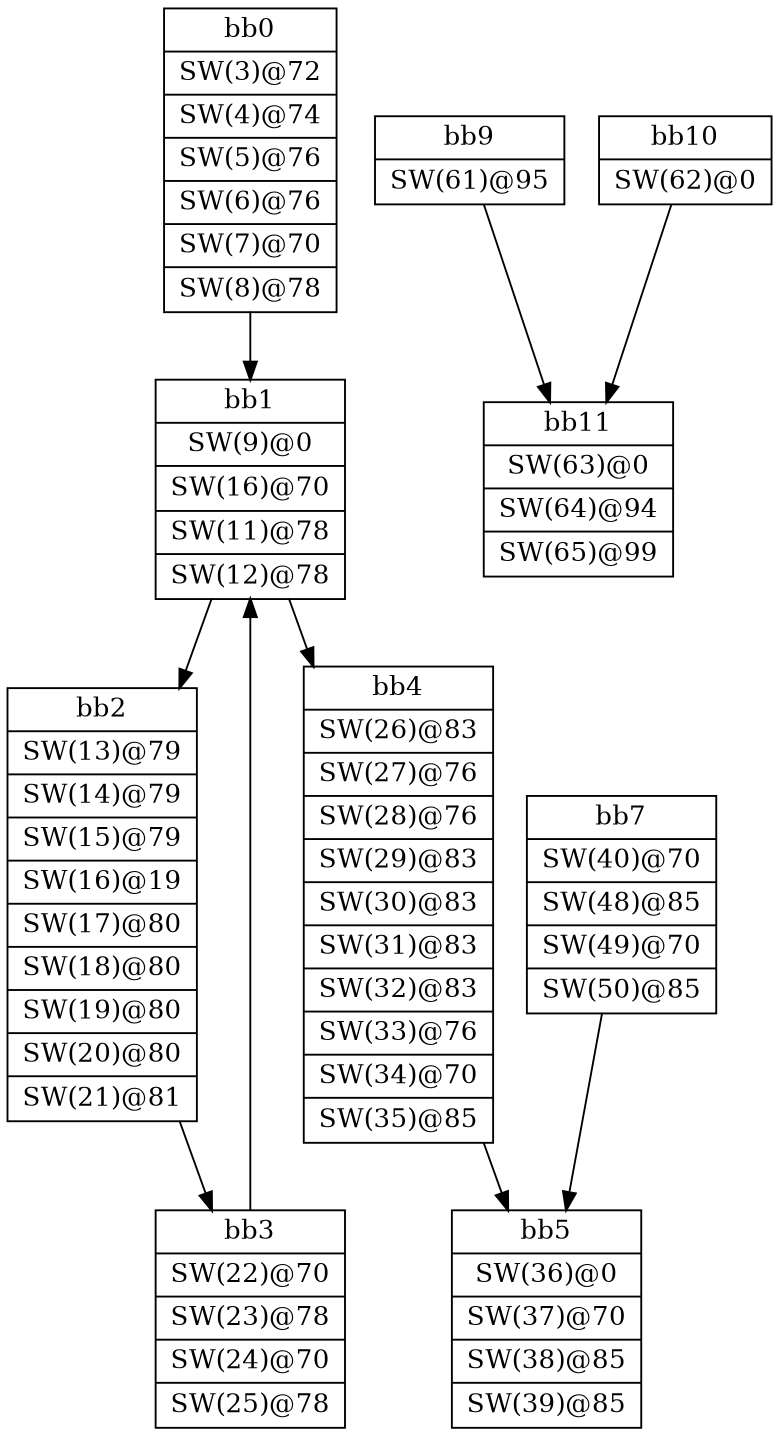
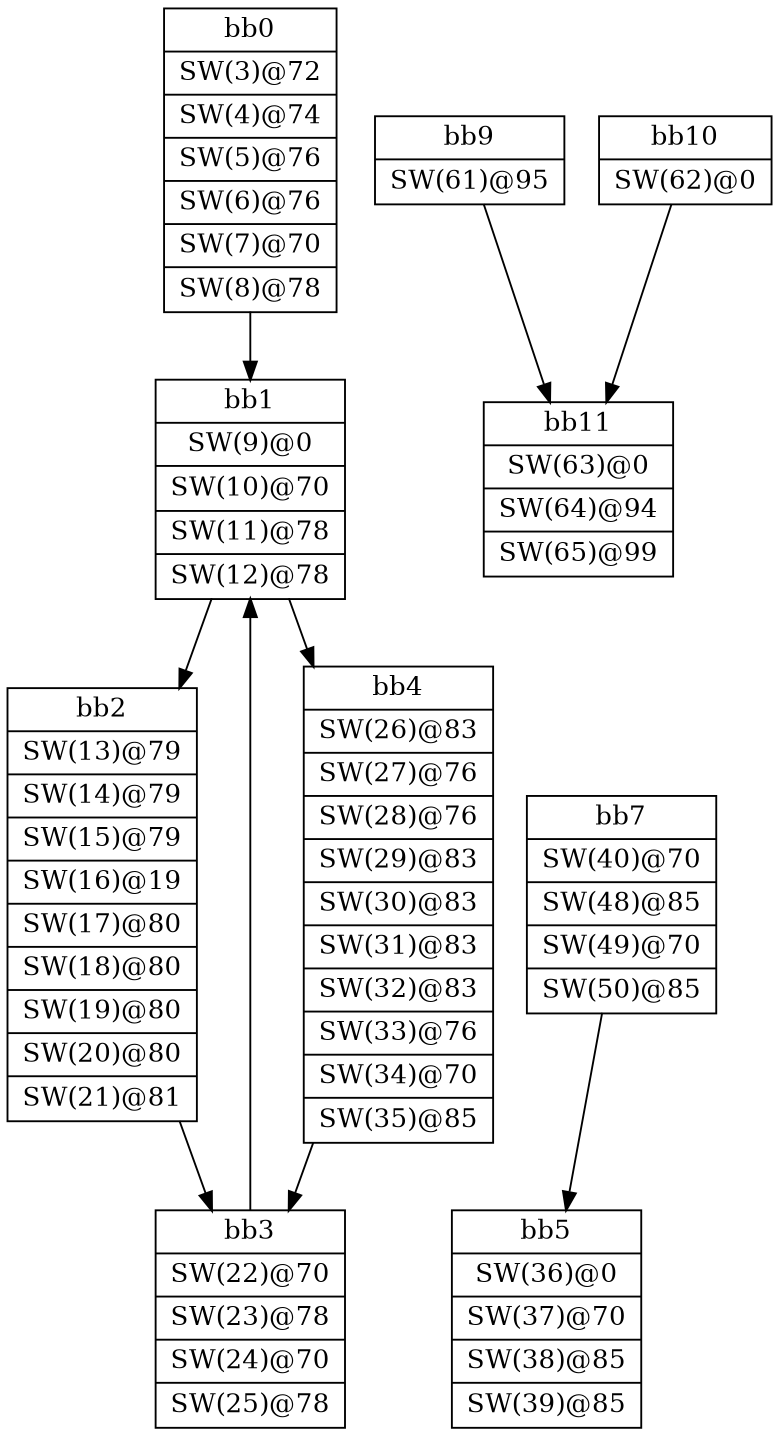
node "bb1": text "SW(16)@70" -> "SW(10)@70"
edge "bb4" -> "bb5": now "bb4" -> "bb3"
